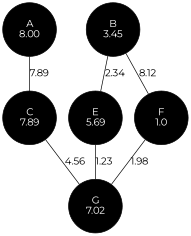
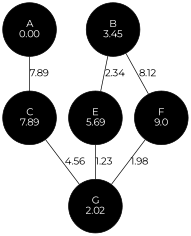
node "A 8.00": label "A 8.00" -> "A 0.00"
node "F 1.0": label "F 1.0" -> "F 9.0"
node "G 7.02": label "G 7.02" -> "G 2.02"
